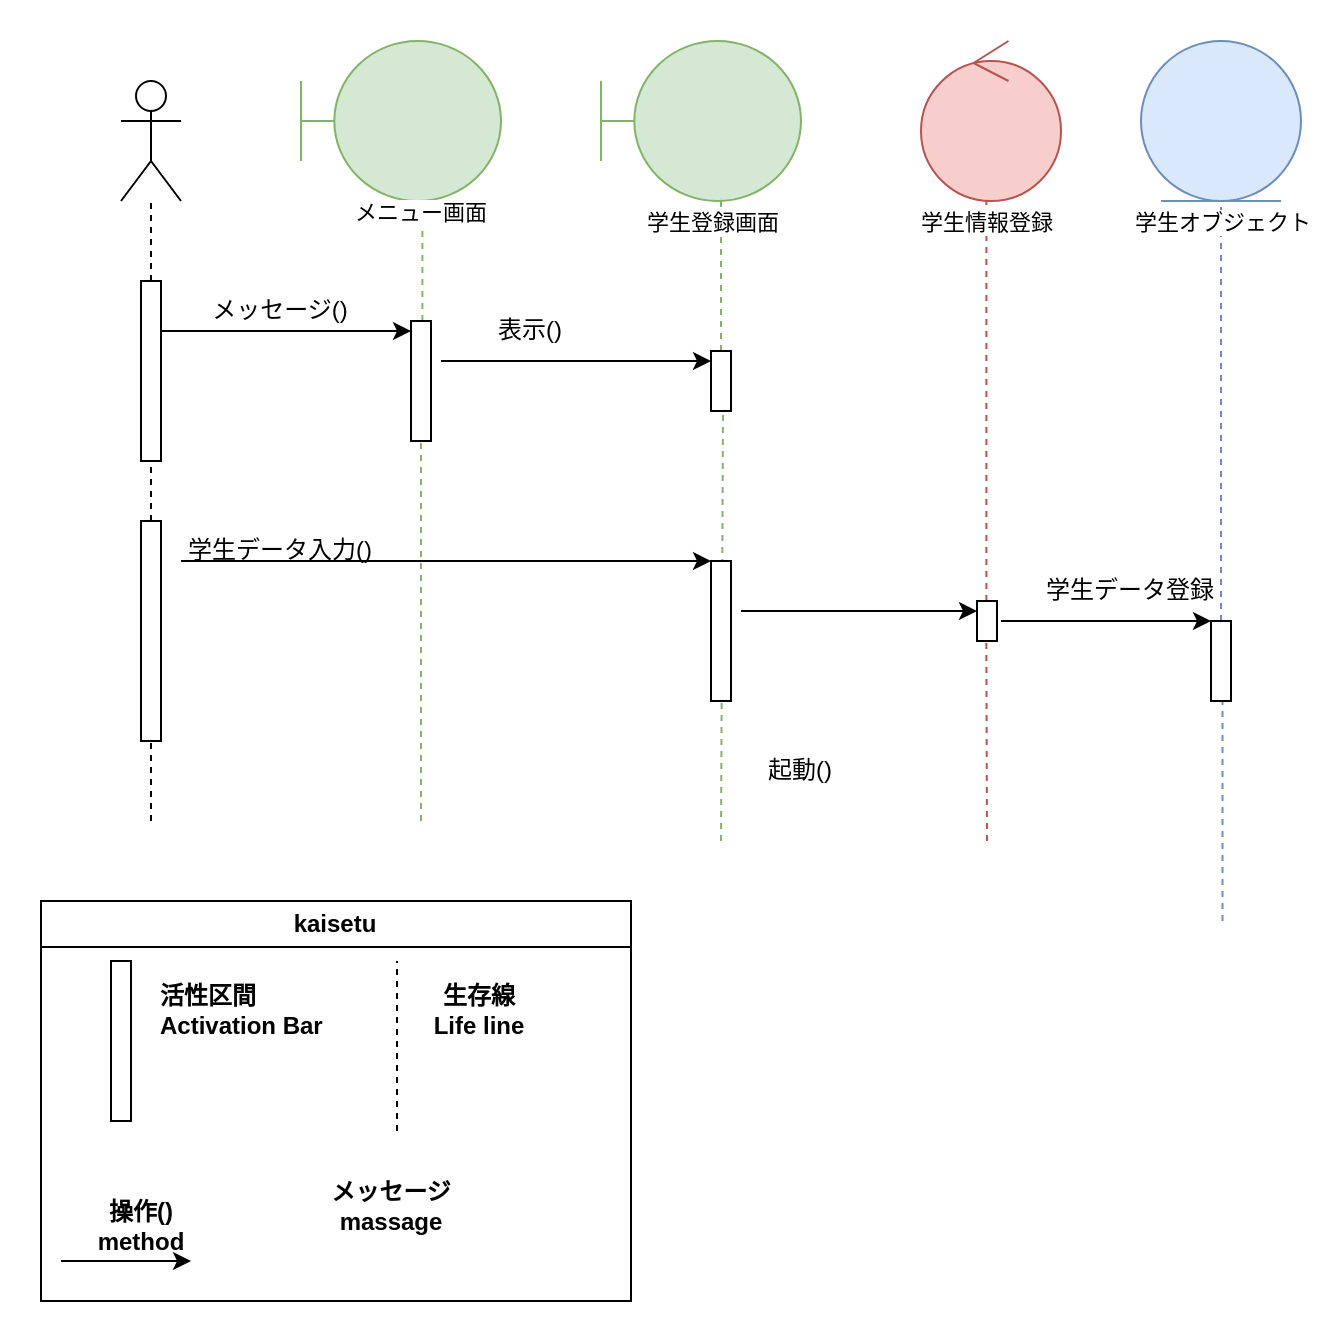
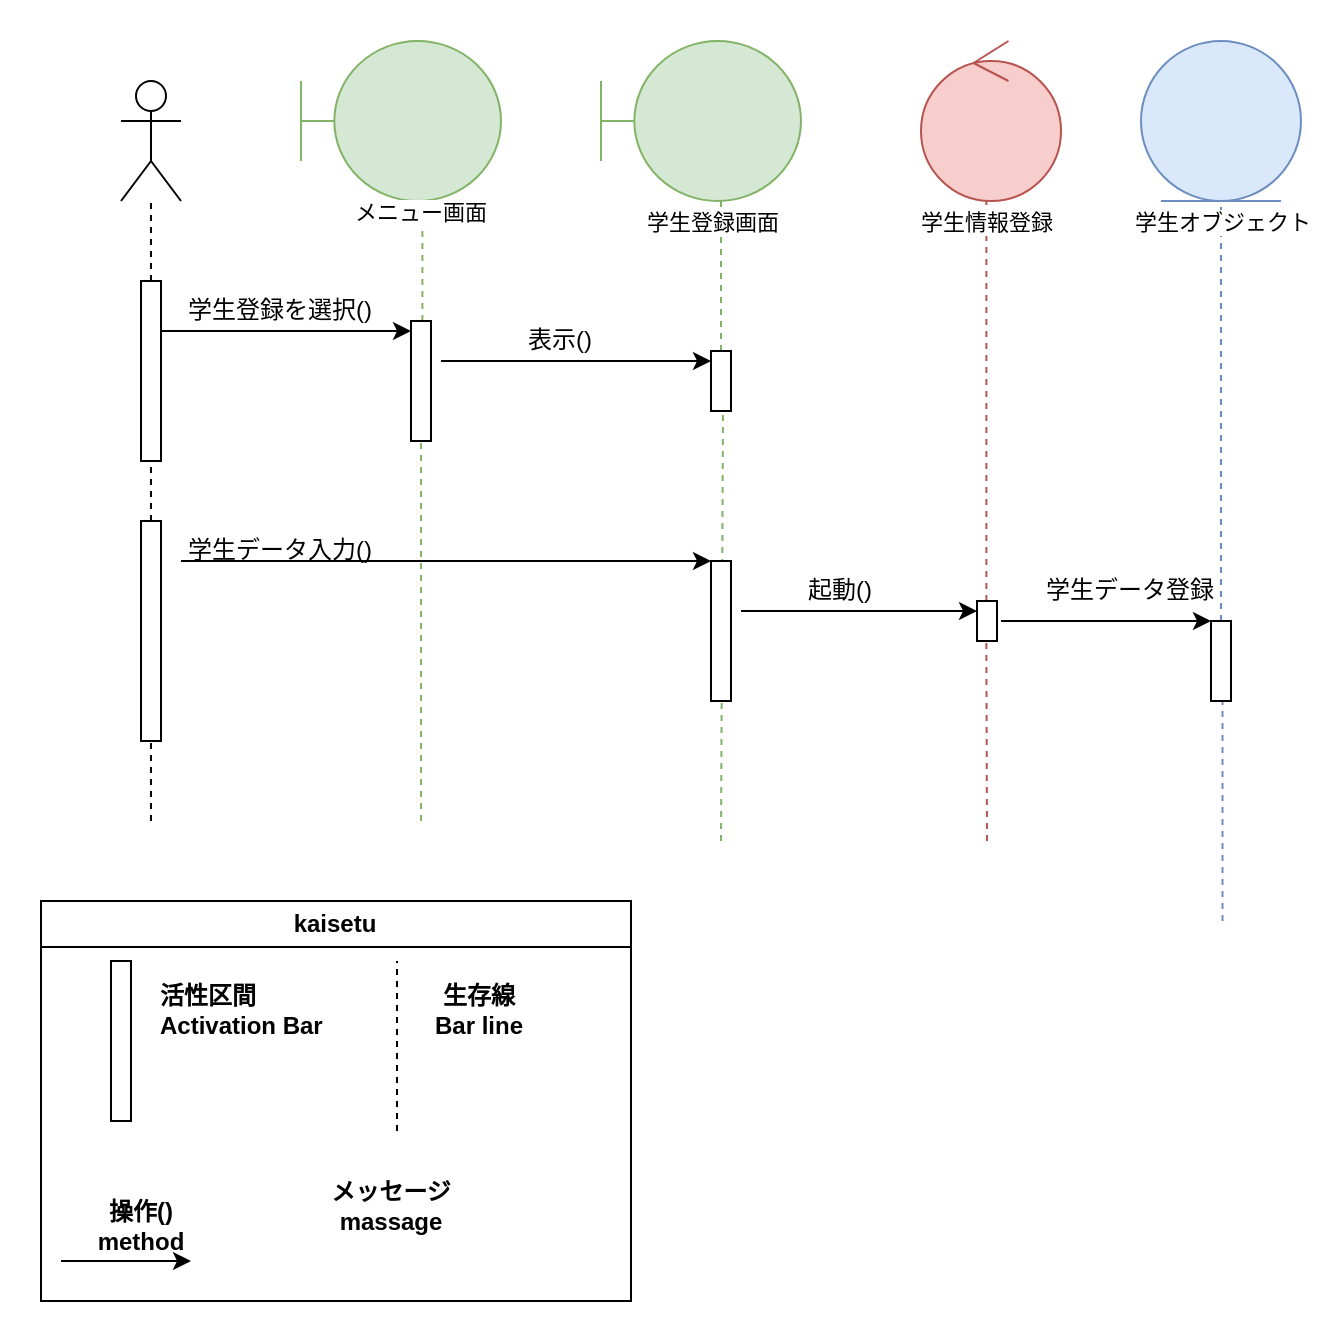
node "メッセージ()": label "メッセージ()" -> "学生登録を選択()"
node "表示()": moved (531, 331) -> (561, 341)
node "起動()": moved (801, 771) -> (841, 591)
node "生存線 Life line": label "生存線 Life line" -> "生存線 Bar line"
